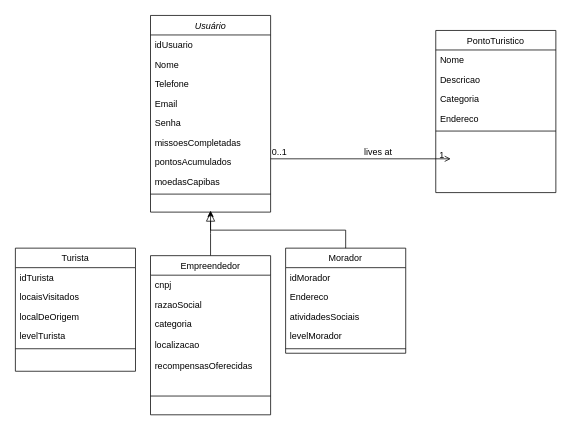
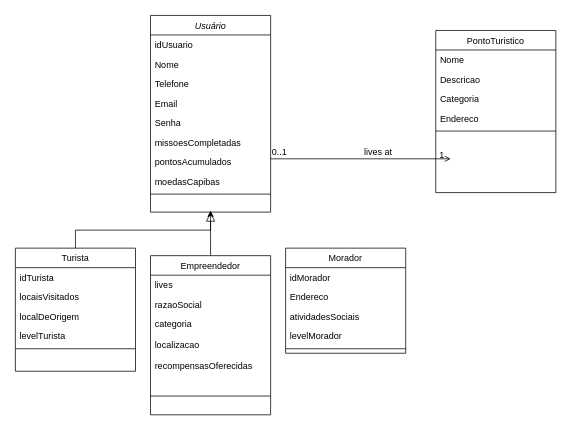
edge "Turista" -> "Usuário": added
edge "Morador" -> "Usuário": removed
node "cnpj": label "cnpj" -> "lives"
